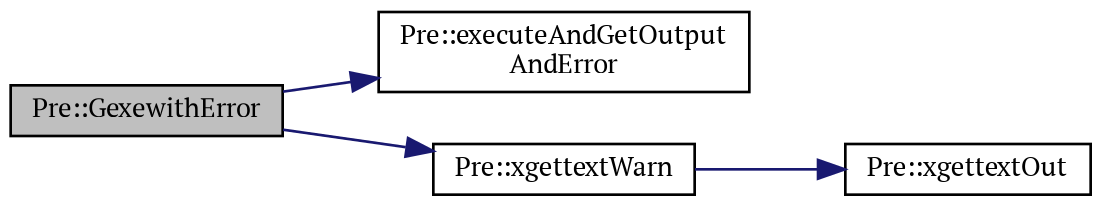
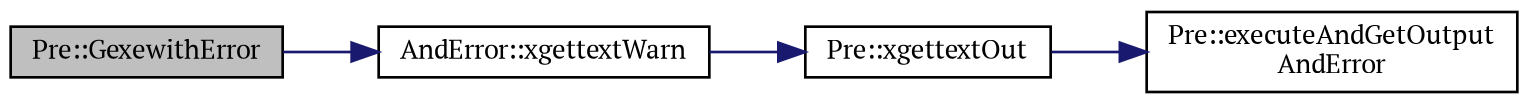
edge "Pre::GexewithError" -> "Pre::executeAndGetOutput AndError": now "Pre::xgettextOut" -> "Pre::executeAndGetOutput AndError"
node "Pre::xgettextWarn": label "Pre::xgettextWarn" -> "AndError::xgettextWarn"
